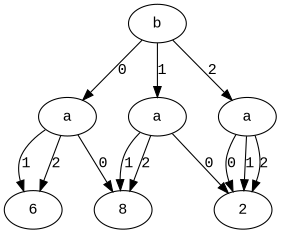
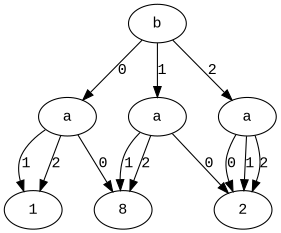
node "6": label "6" -> "1"
